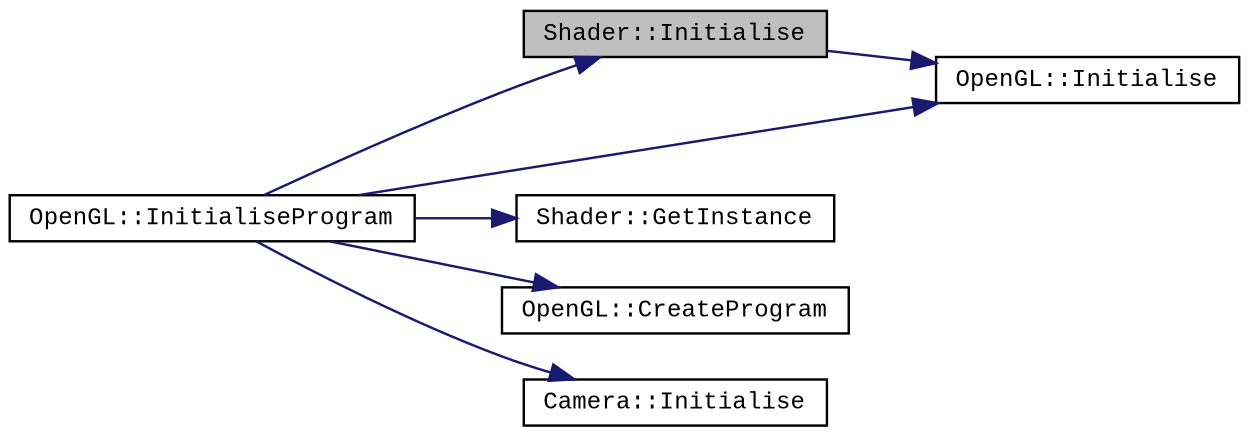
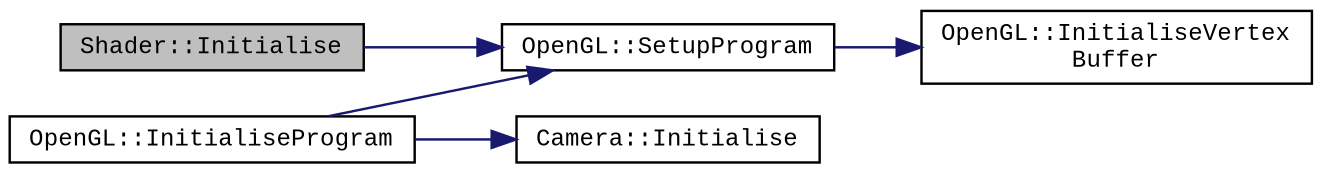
node "OpenGL::InitialiseVertex Buffer": added
node "OpenGL::Initialise": label "OpenGL::Initialise" -> "OpenGL::SetupProgram"
edge "OpenGL::InitialiseProgram" -> "Shader::Initialise": removed
node "Shader::GetInstance": removed
node "OpenGL::CreateProgram": removed
